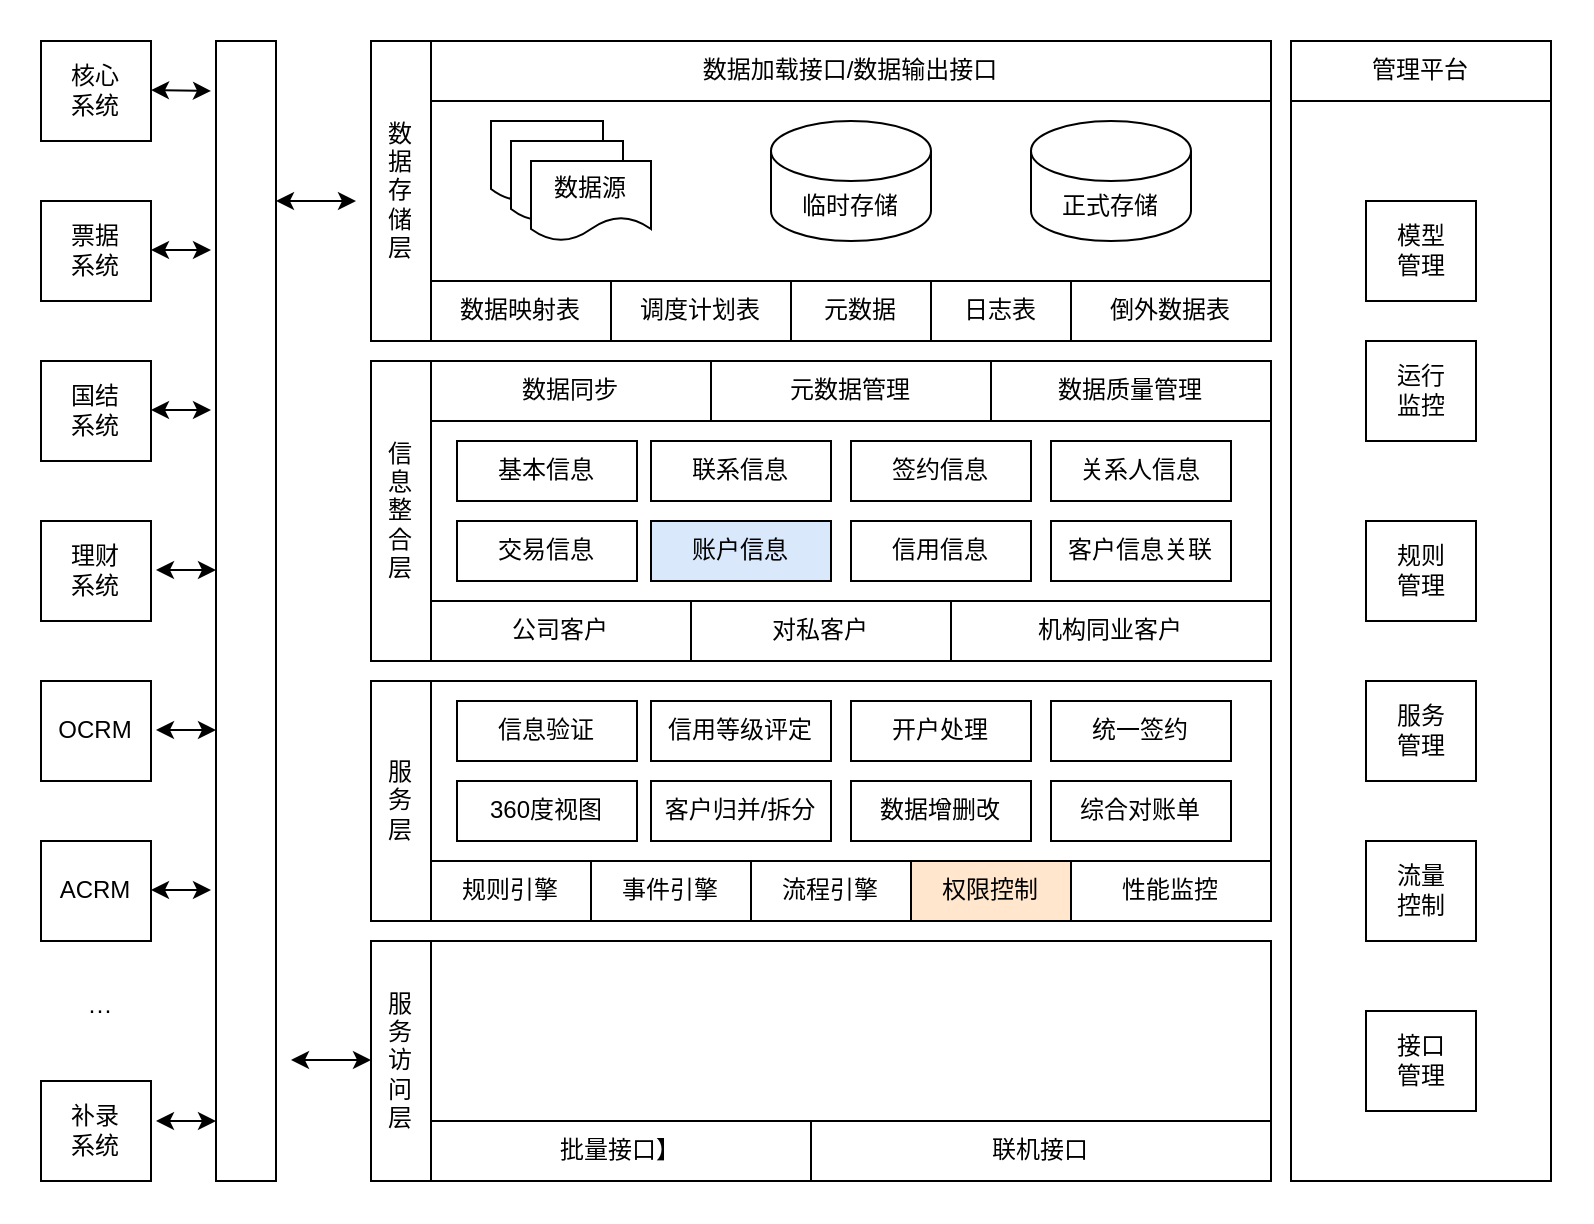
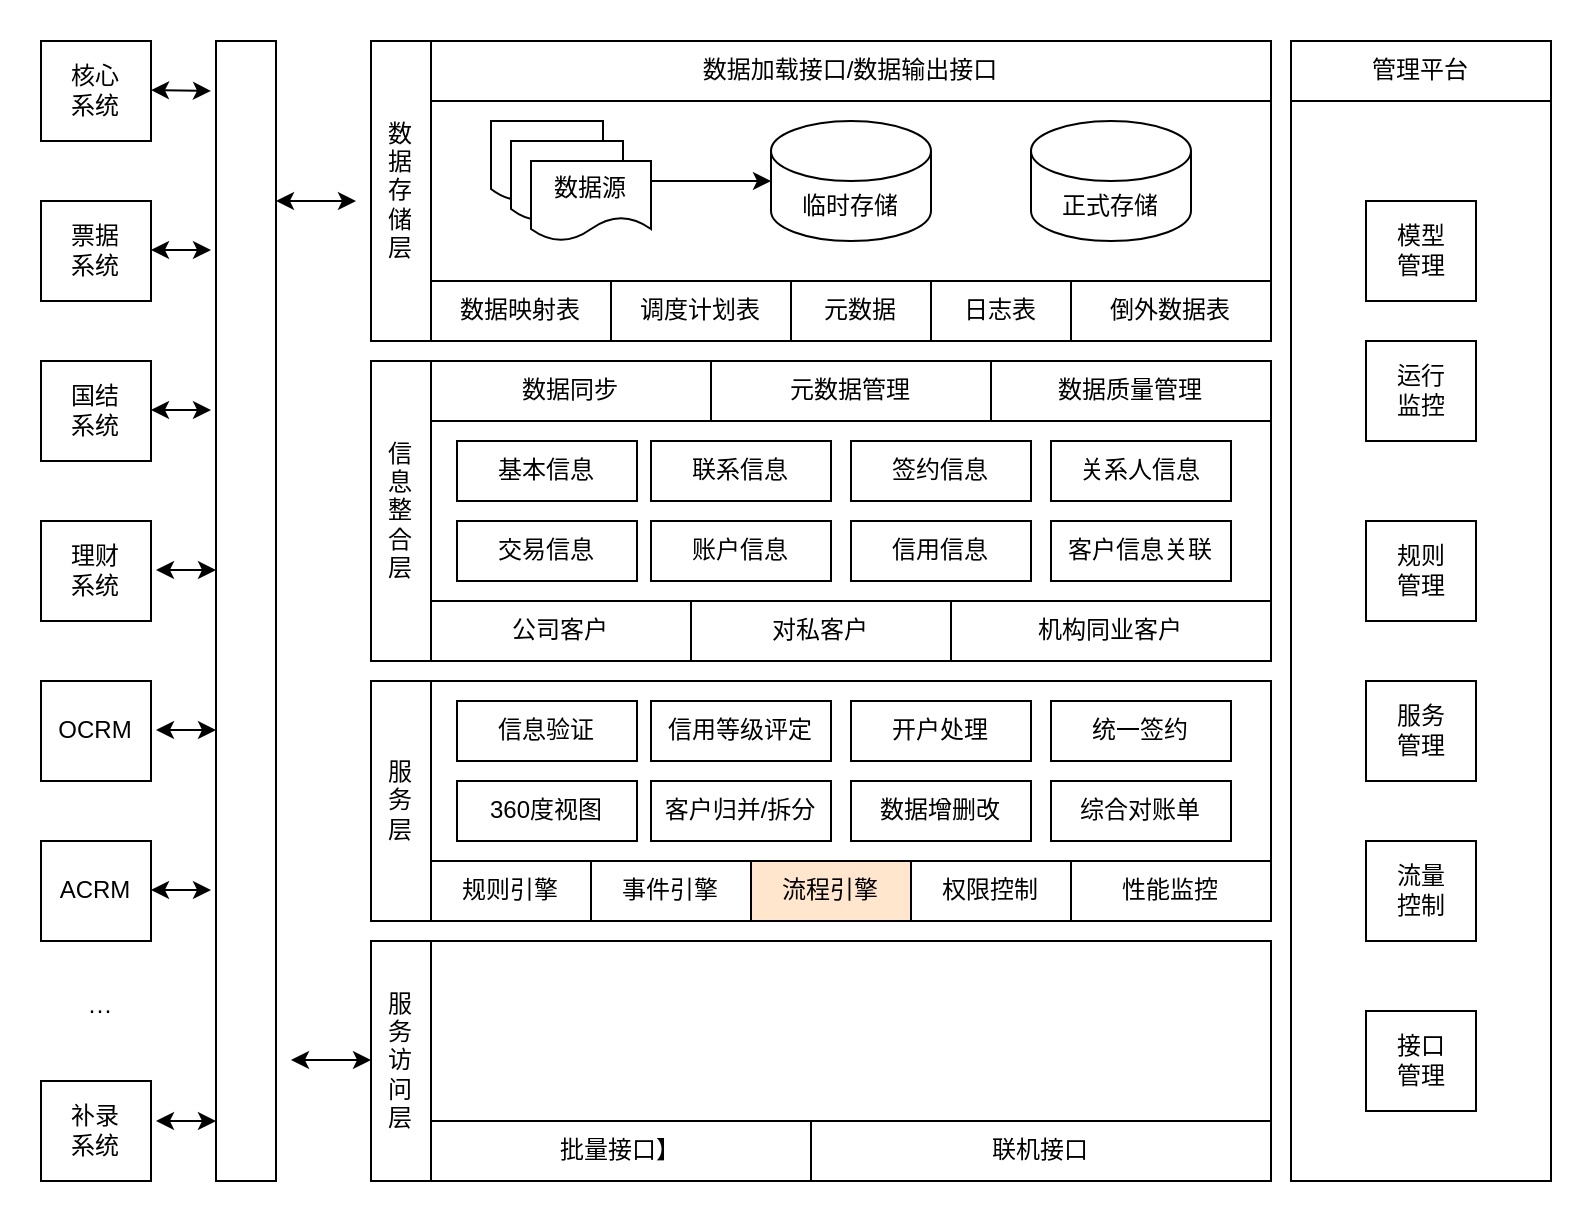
edge "数据源" -> "临时存储": added
node "账户信息": fillcolor #dae8fc -> #ffffff
node "流程引擎": fillcolor #ffffff -> #ffe6cc
node "权限控制": fillcolor #ffe6cc -> #ffffff
